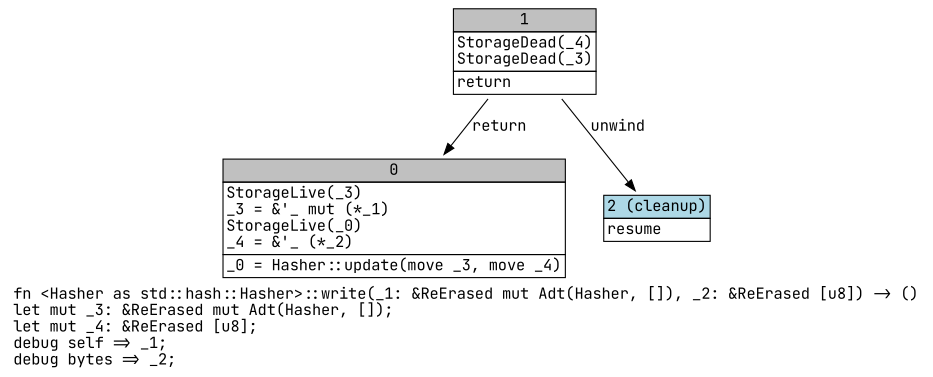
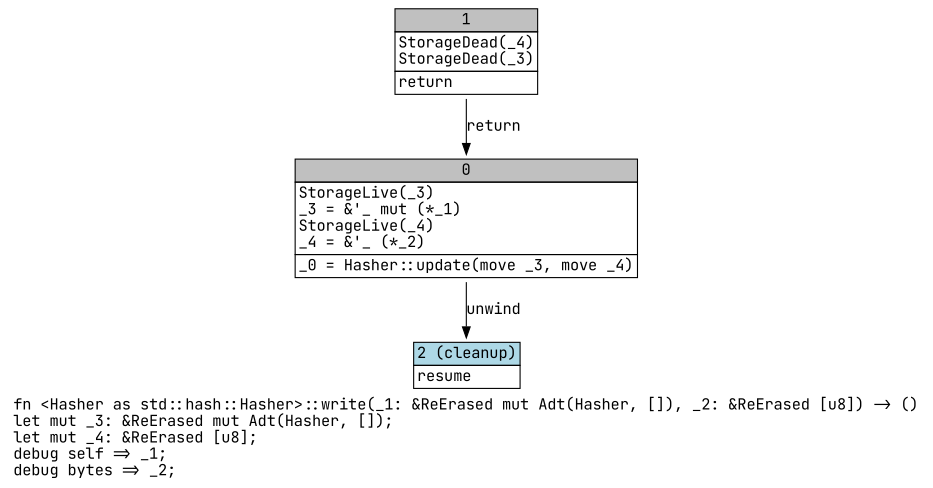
edge "1" -> "2 (cleanup)": now "0" -> "2 (cleanup)"
node "0": text "StorageLive(_0)" -> "StorageLive(_4)"
